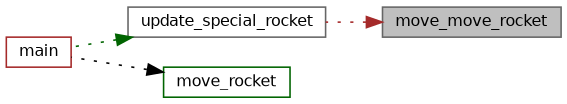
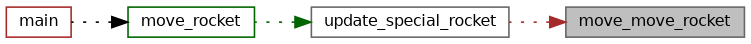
edge "main" -> "update_special_rocket": now "move_rocket" -> "update_special_rocket"
